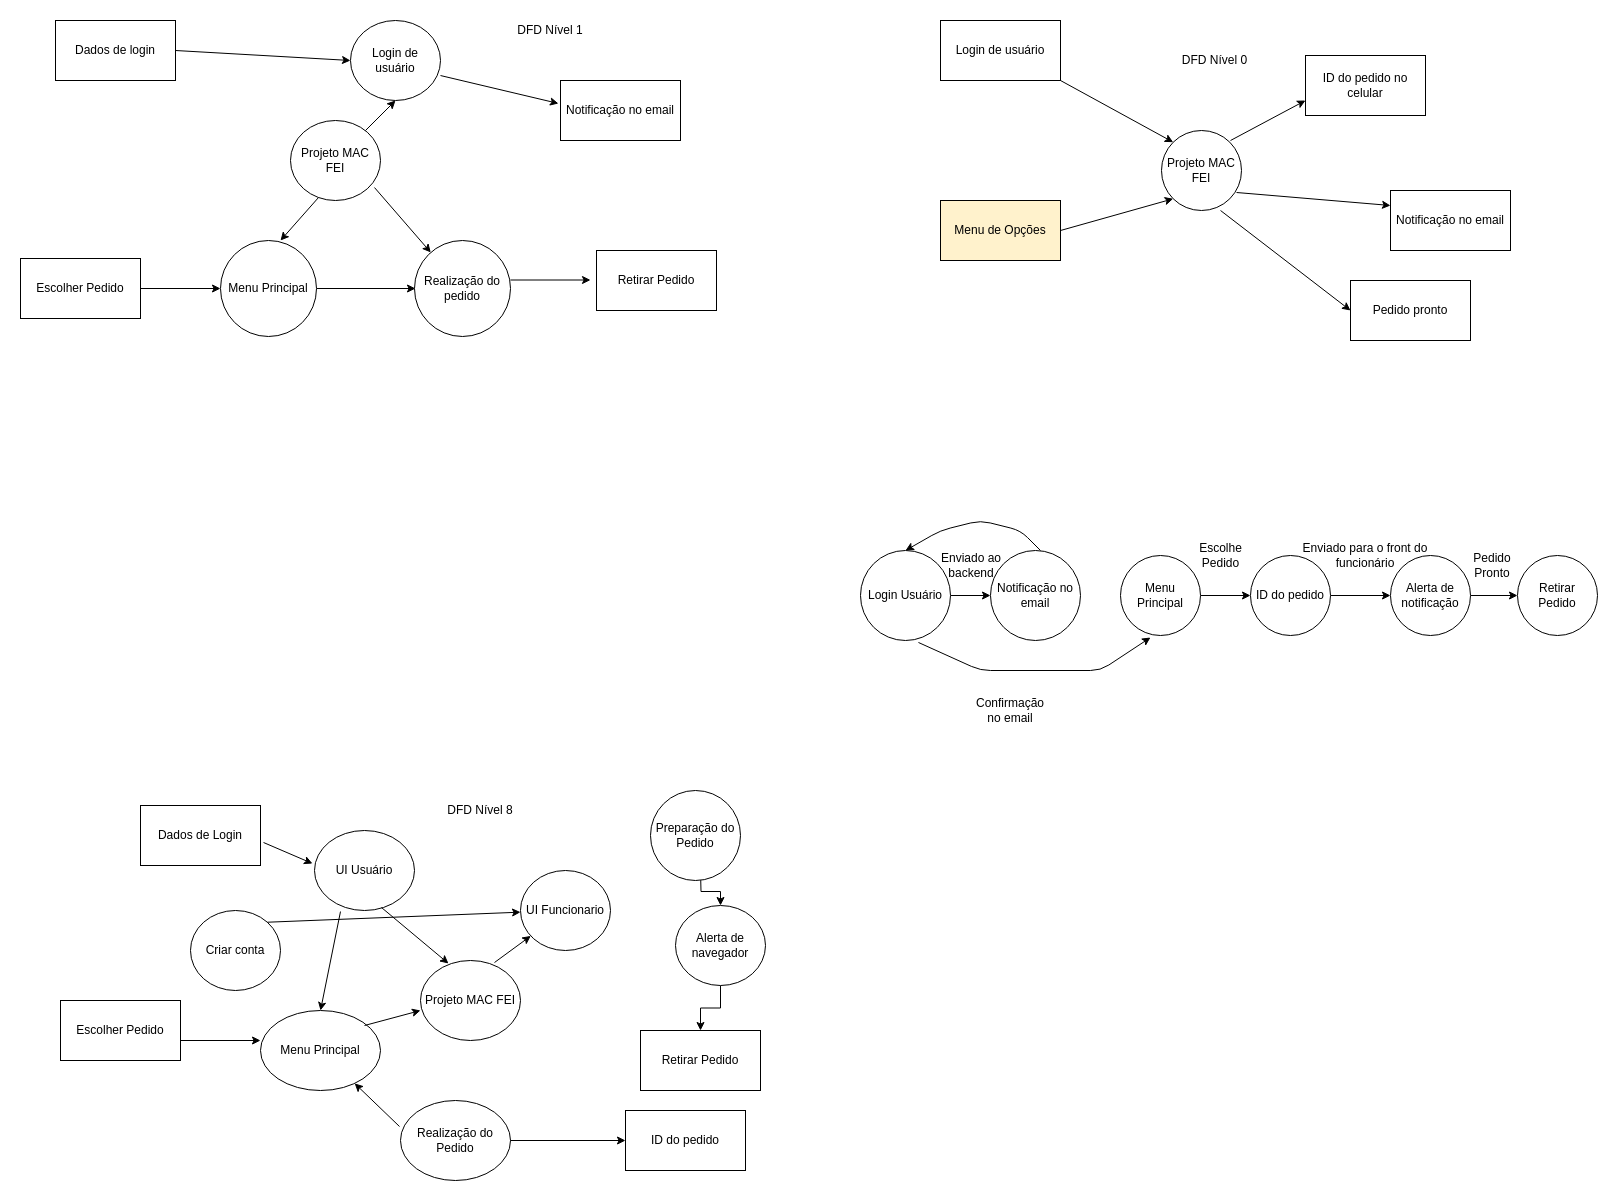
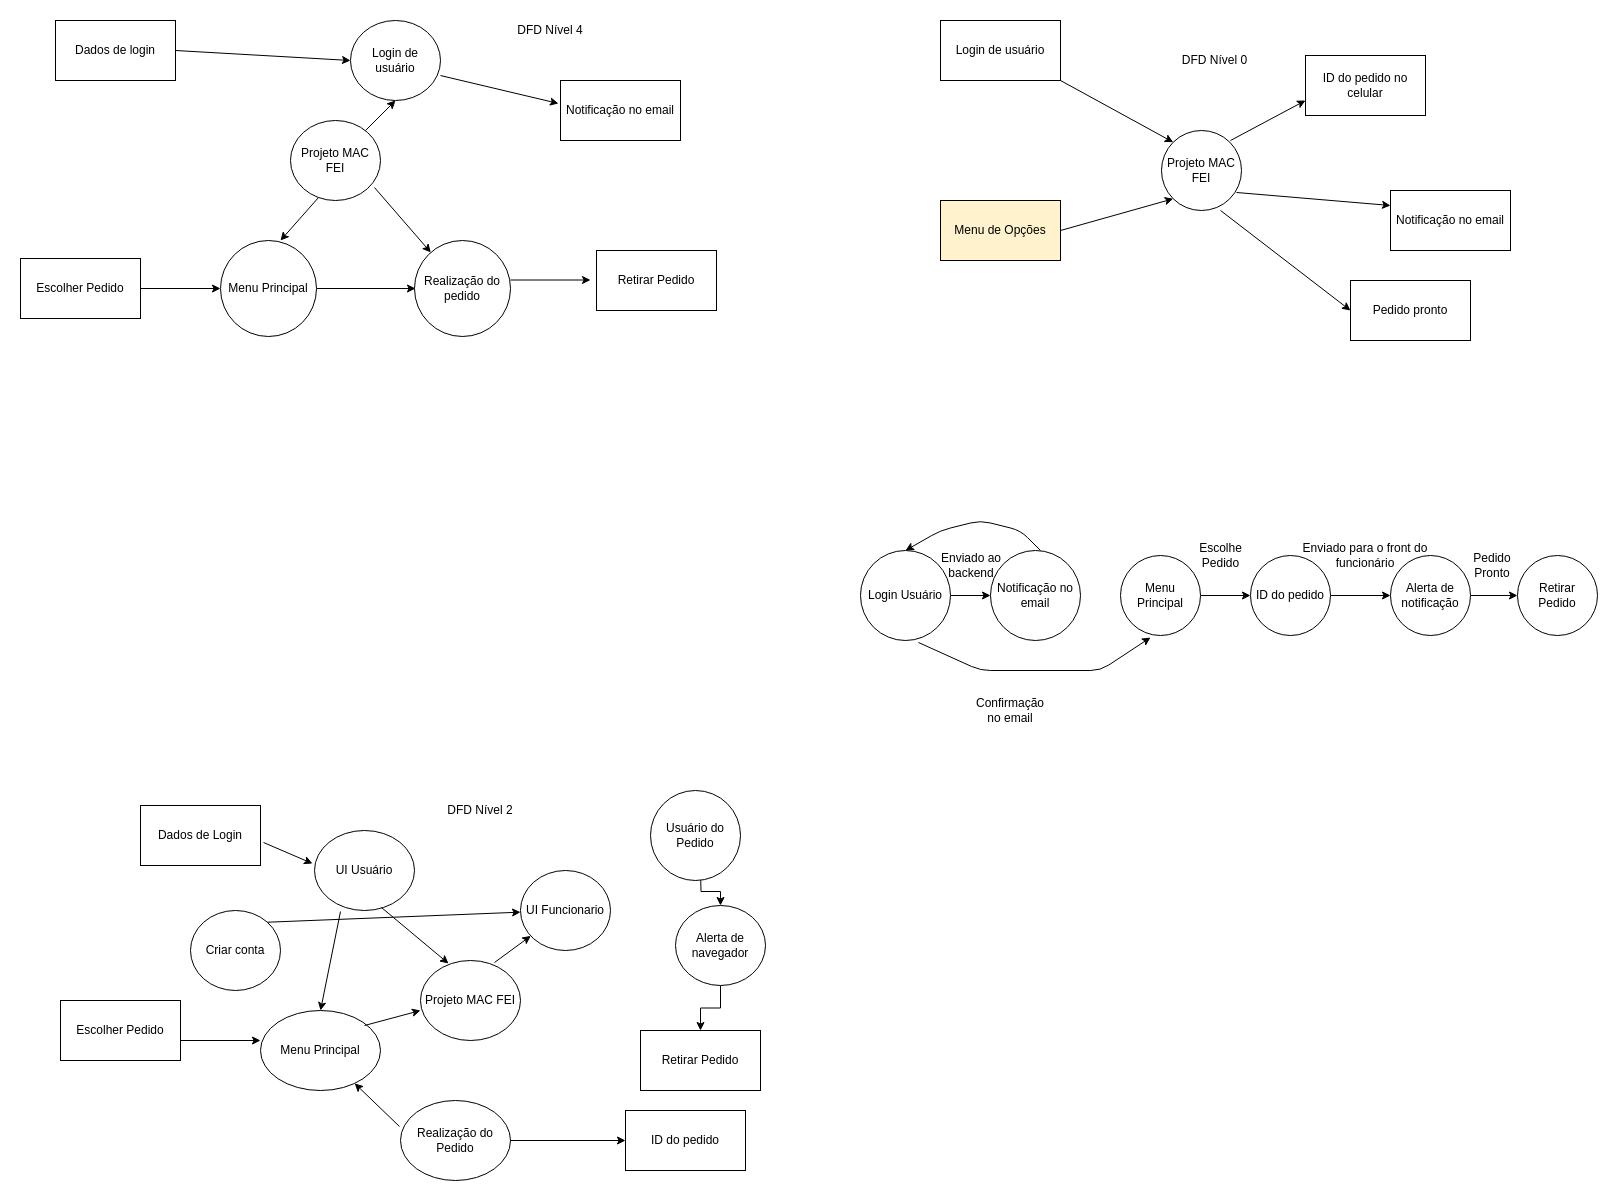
node "DFD Nível 1": label "DFD Nível 1" -> "DFD Nível 4"
node "DFD Nível 8": label "DFD Nível 8" -> "DFD Nível 2"
node "Preparação do Pedido": label "Preparação do Pedido" -> "Usuário do Pedido"
